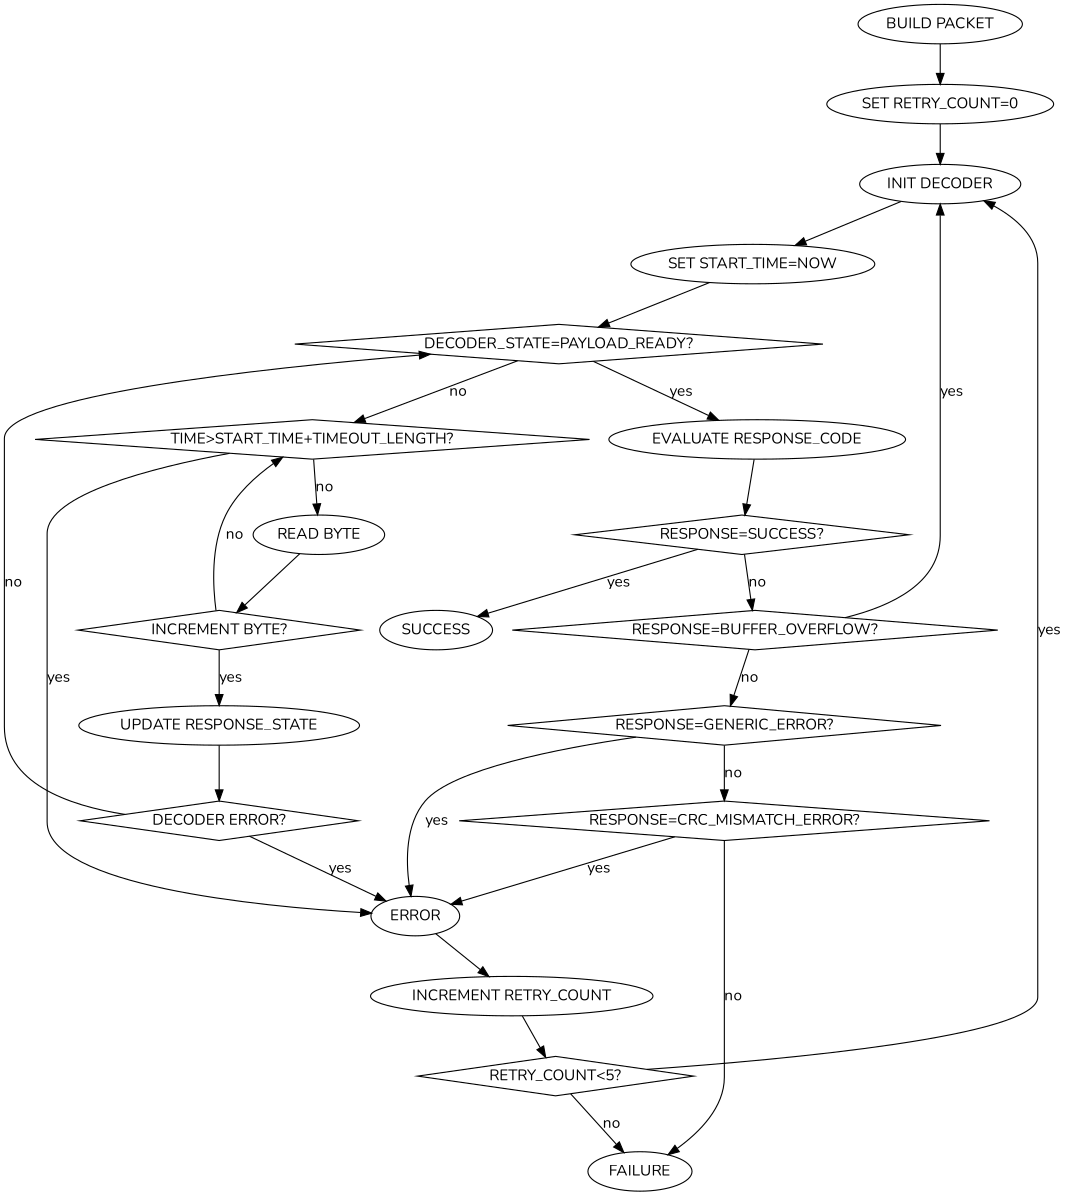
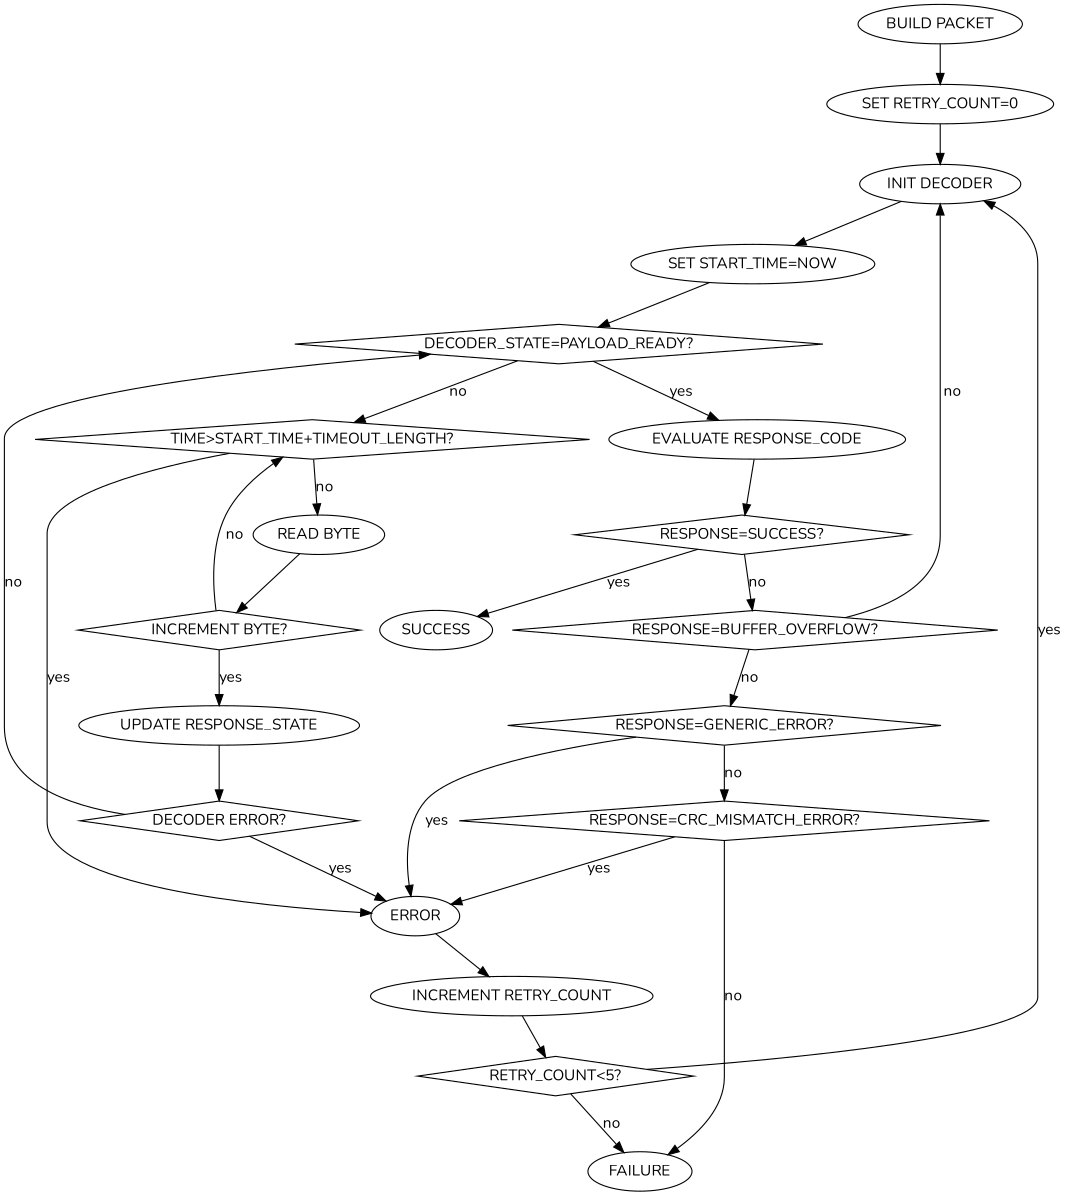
edge "RESPONSE=BUFFER_OVERFLOW?" -> "INIT DECODER": label "yes" -> "no"
